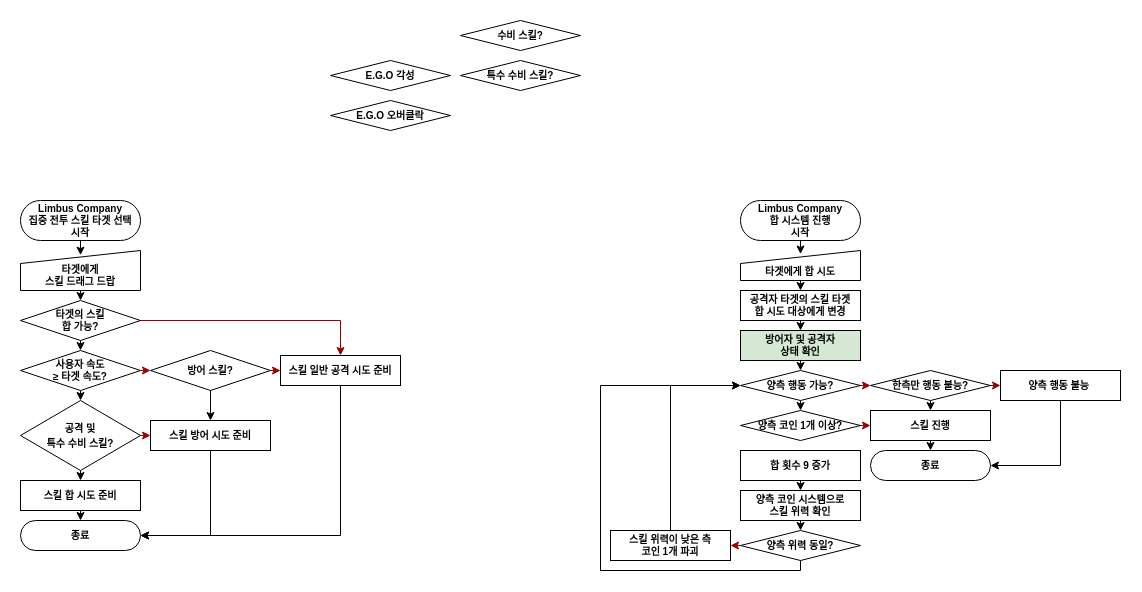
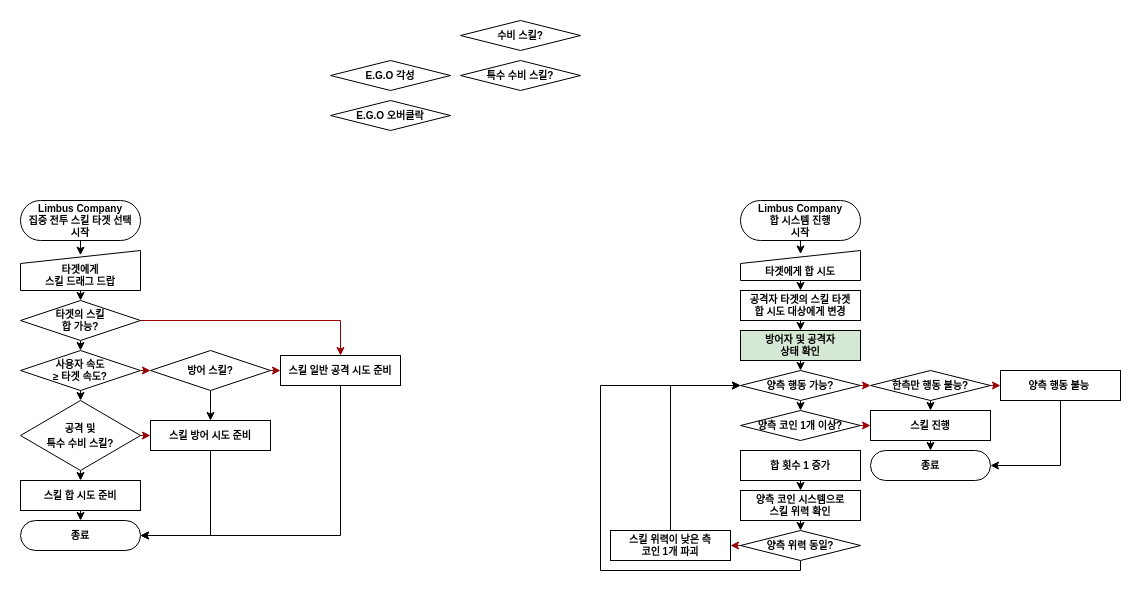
node "합 횟수 9 증가": label "합 횟수 9 증가" -> "합 횟수 1 증가"
